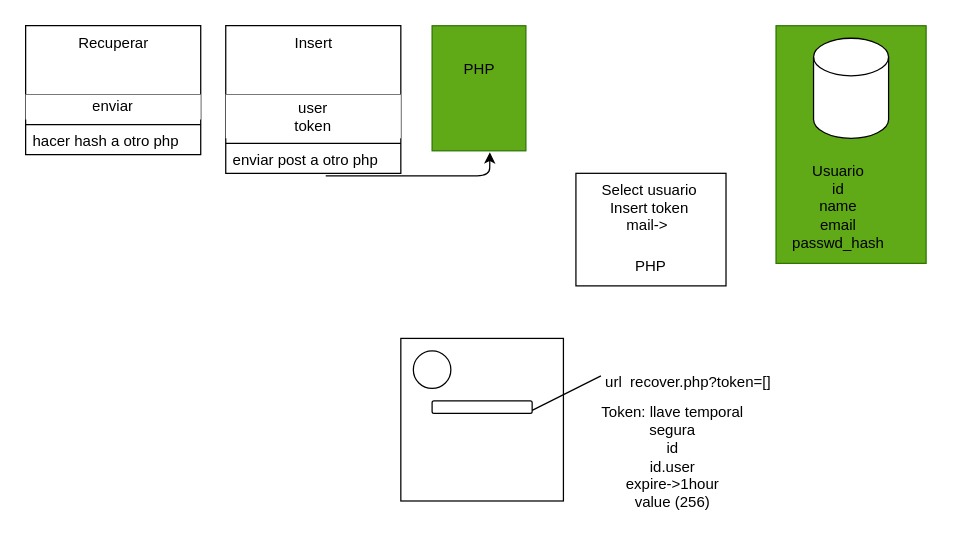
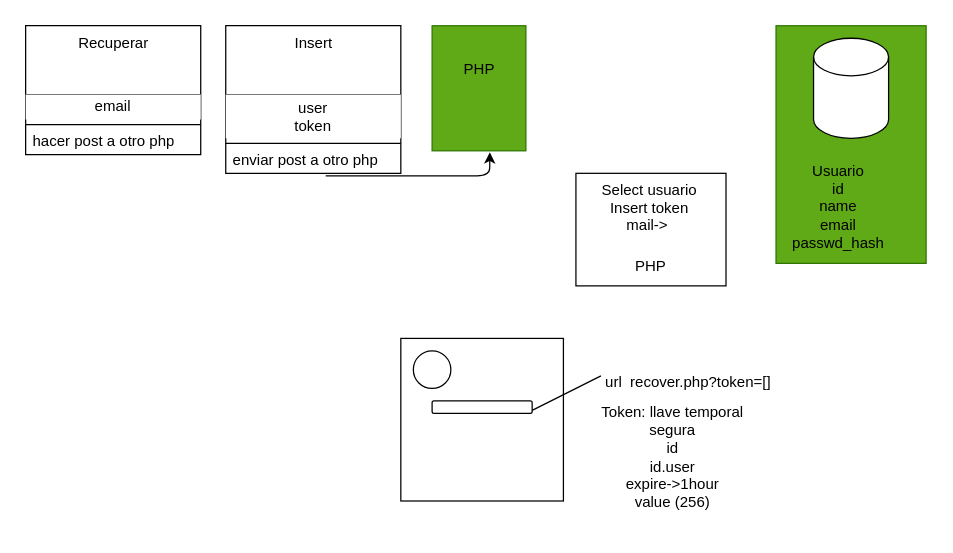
node "enviar": label "enviar" -> "email"
node "hacer hash a otro php": label "hacer hash a otro php" -> "hacer post a otro php"
